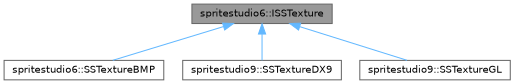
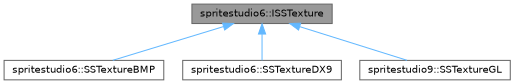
node "spritestudio9::SSTextureDX9": label "spritestudio9::SSTextureDX9" -> "spritestudio6::SSTextureDX9"
